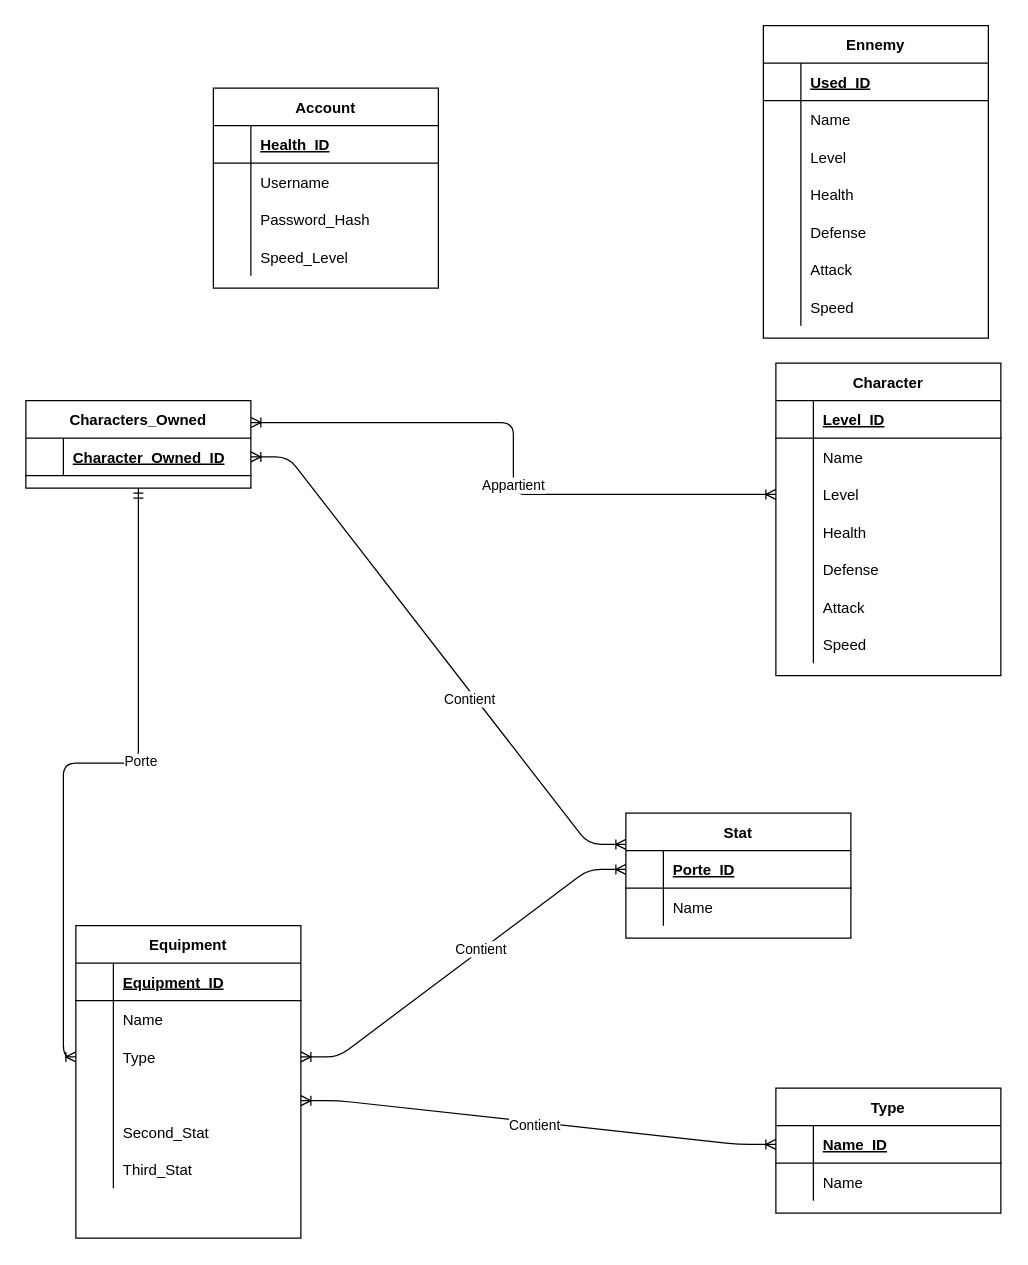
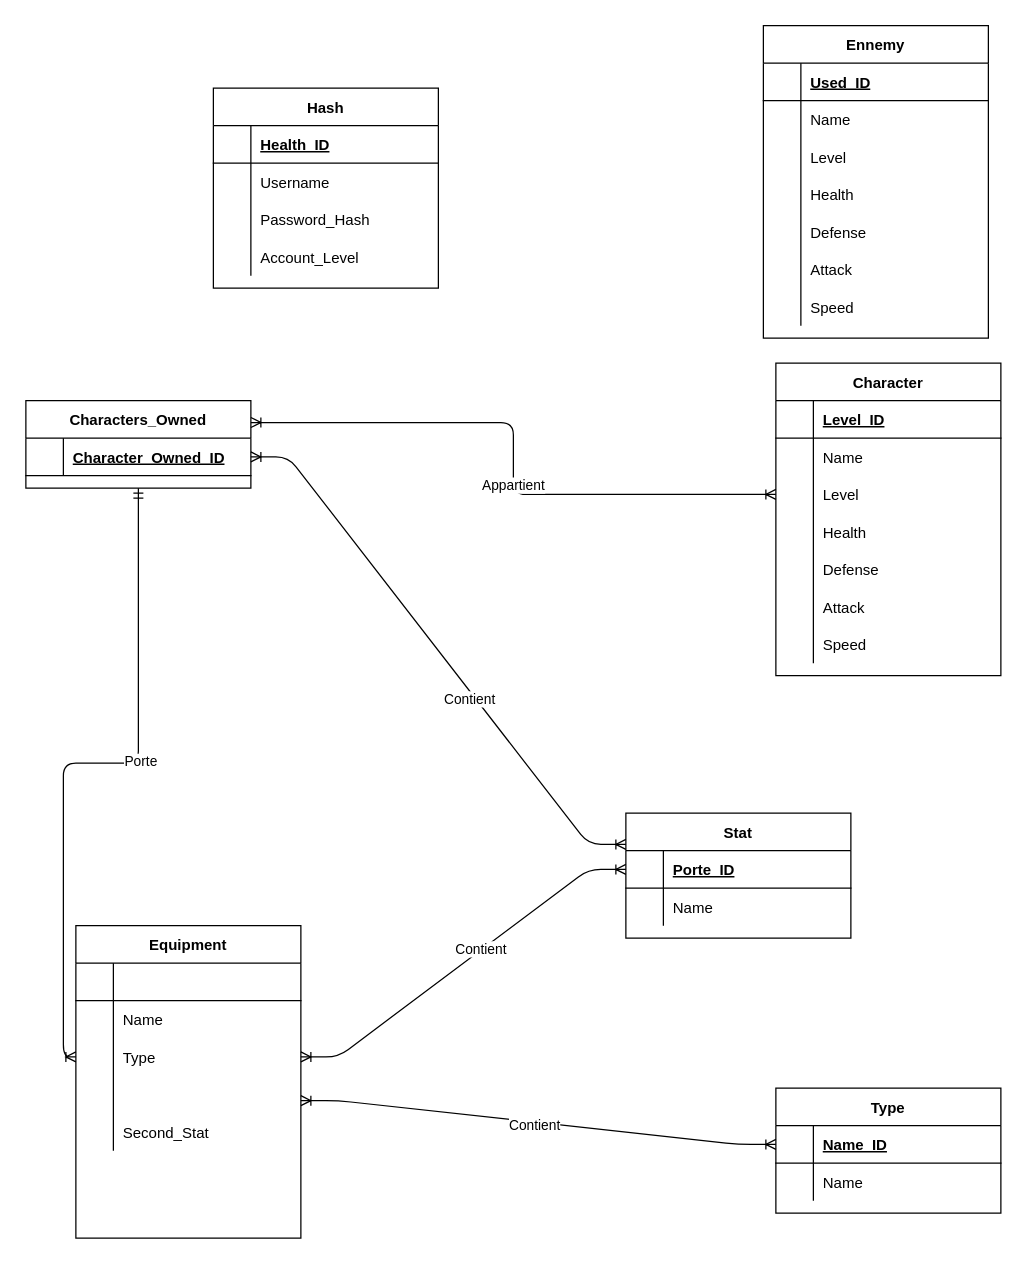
node "Account": label "Account" -> "Hash"
node "Speed_Level": label "Speed_Level" -> "Account_Level"
node "Equipment_ID": removed
node "Third_Stat": removed
